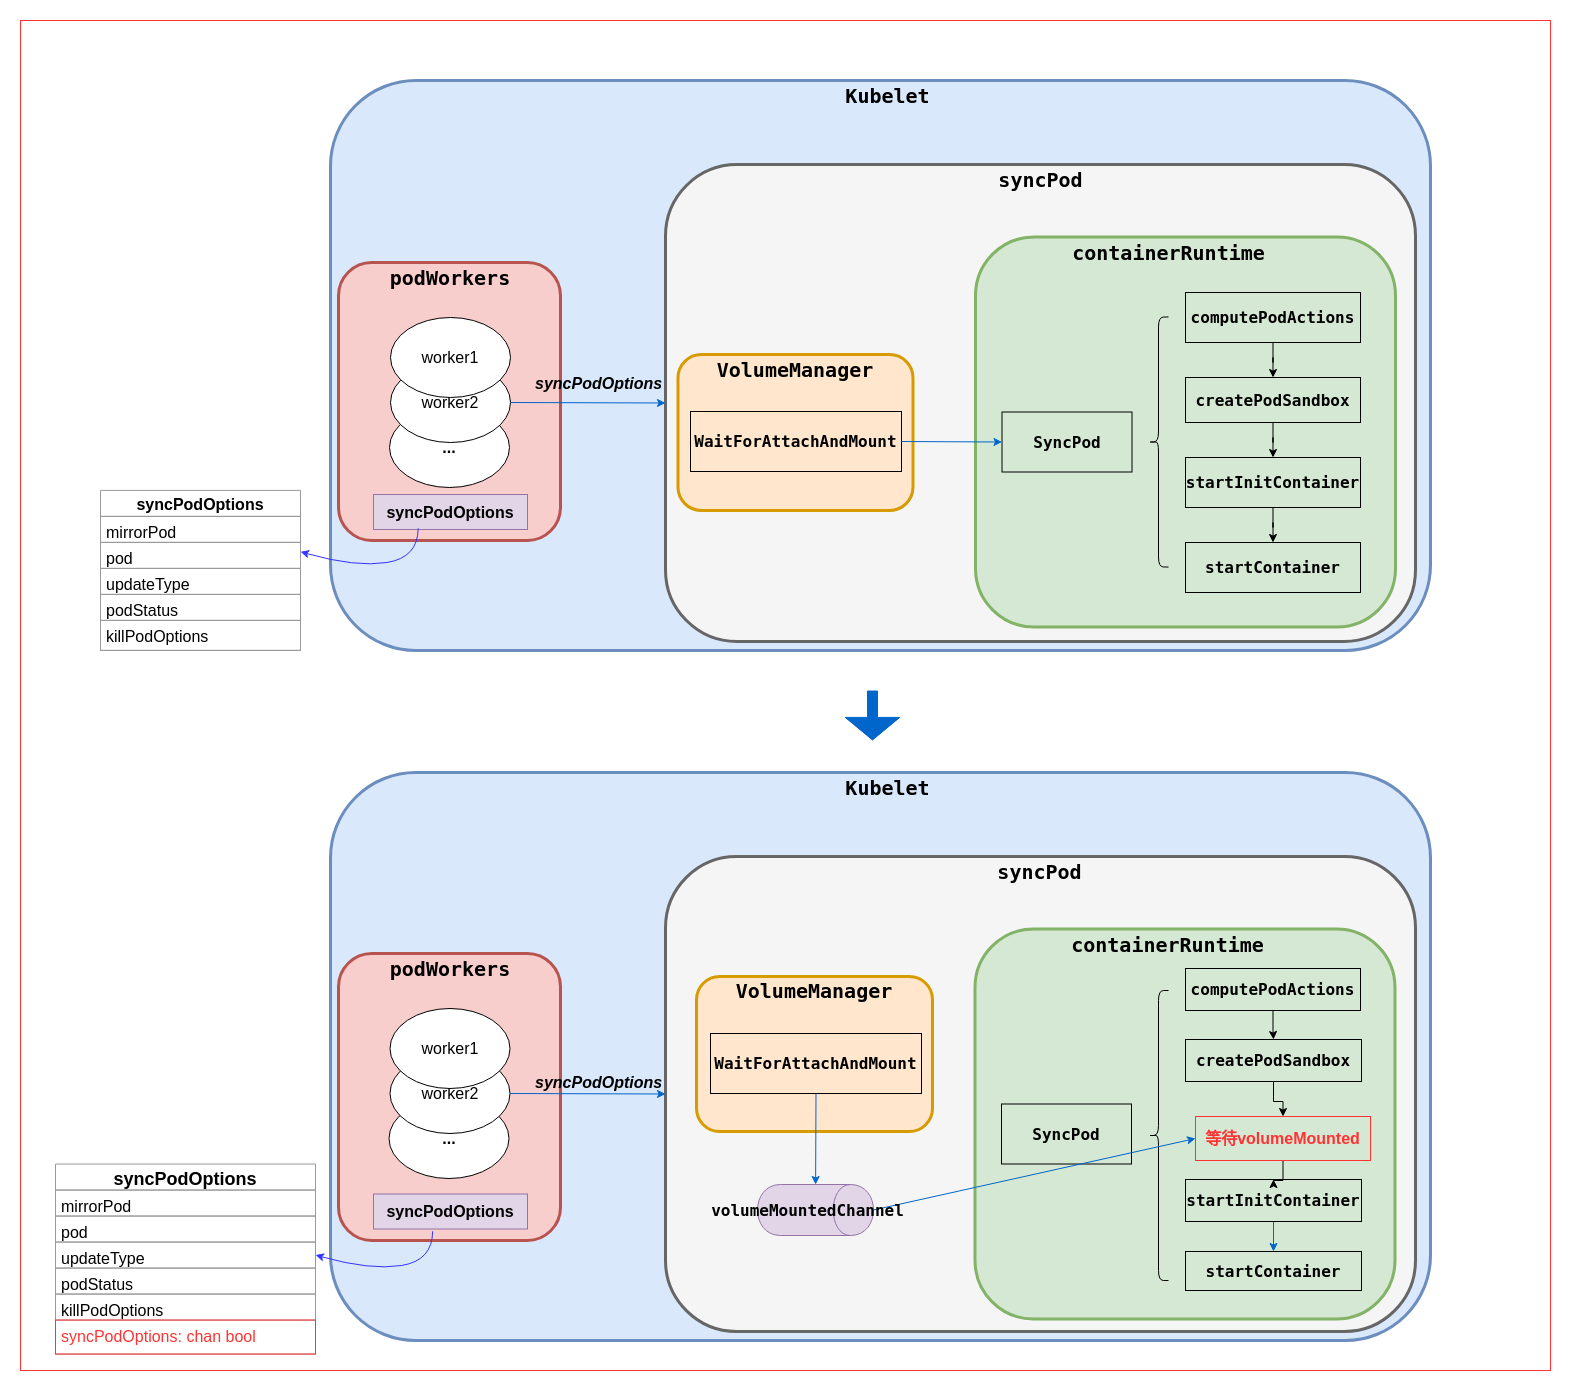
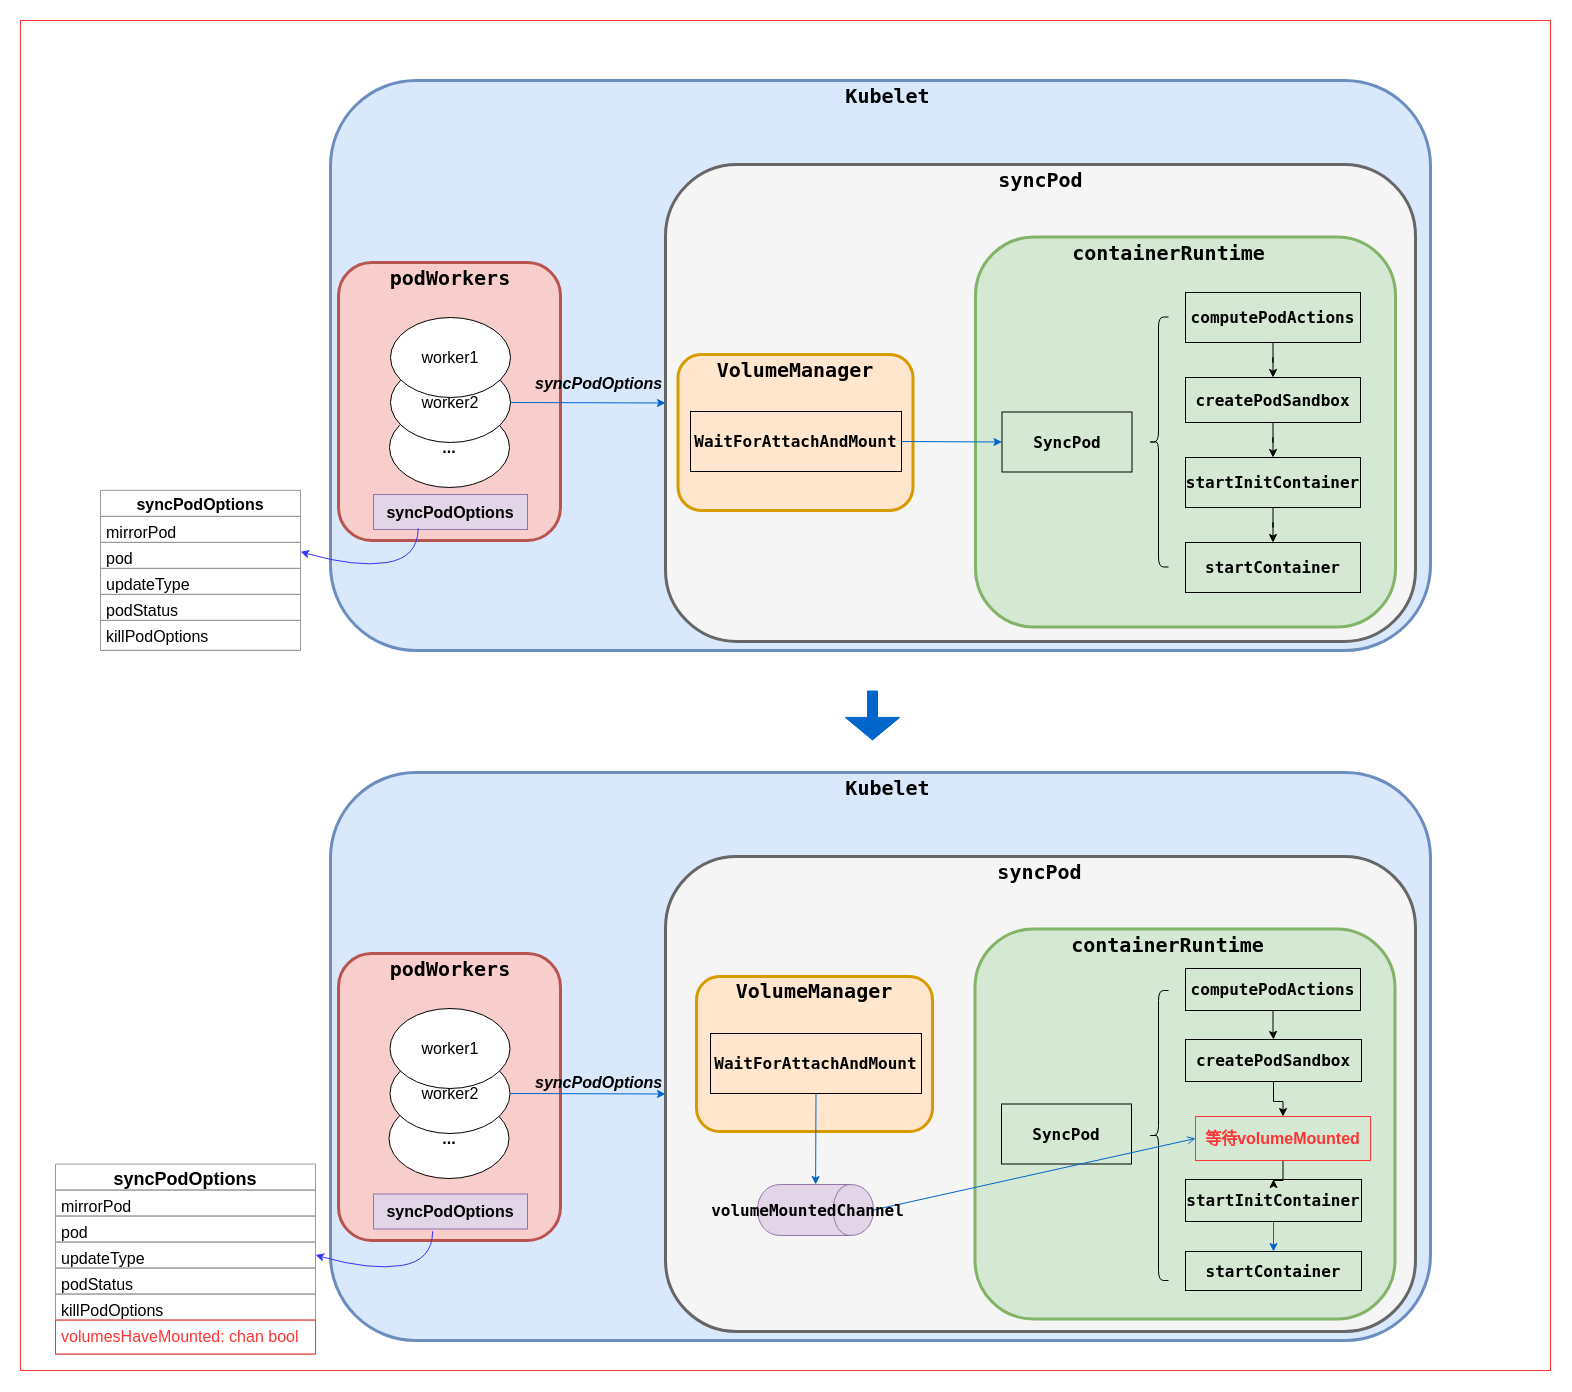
edge "volumeMountedChannel" -> "等待volumeMounted": arrowhead classic -> open
node "syncPodOptions: chan bool": label "syncPodOptions: chan bool" -> "volumesHaveMounted: chan bool"
